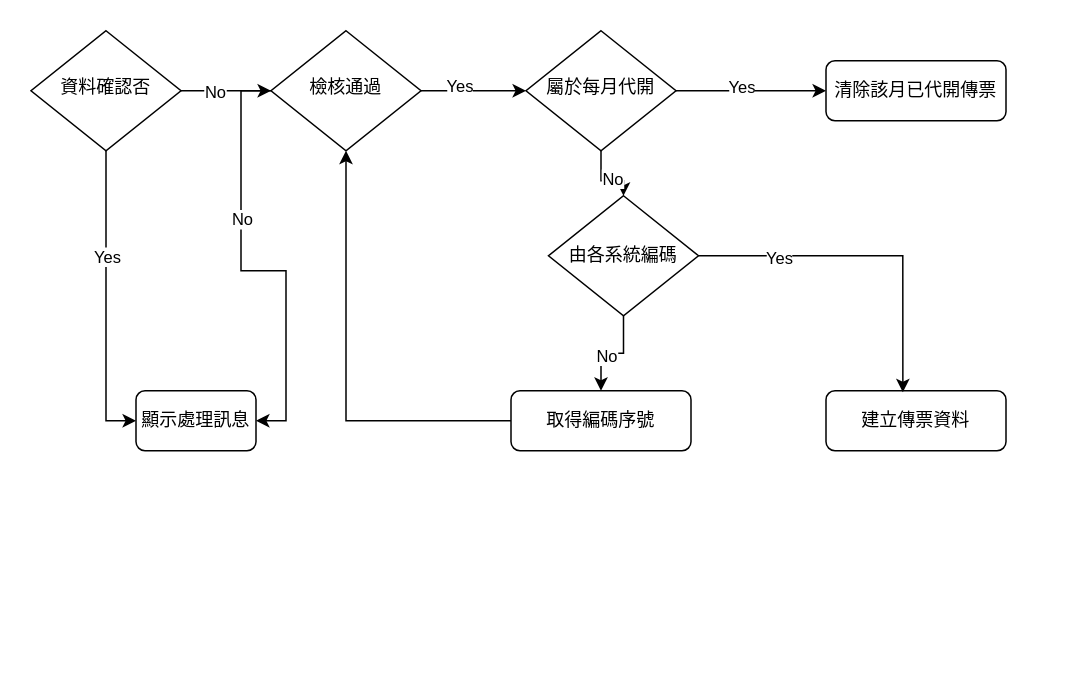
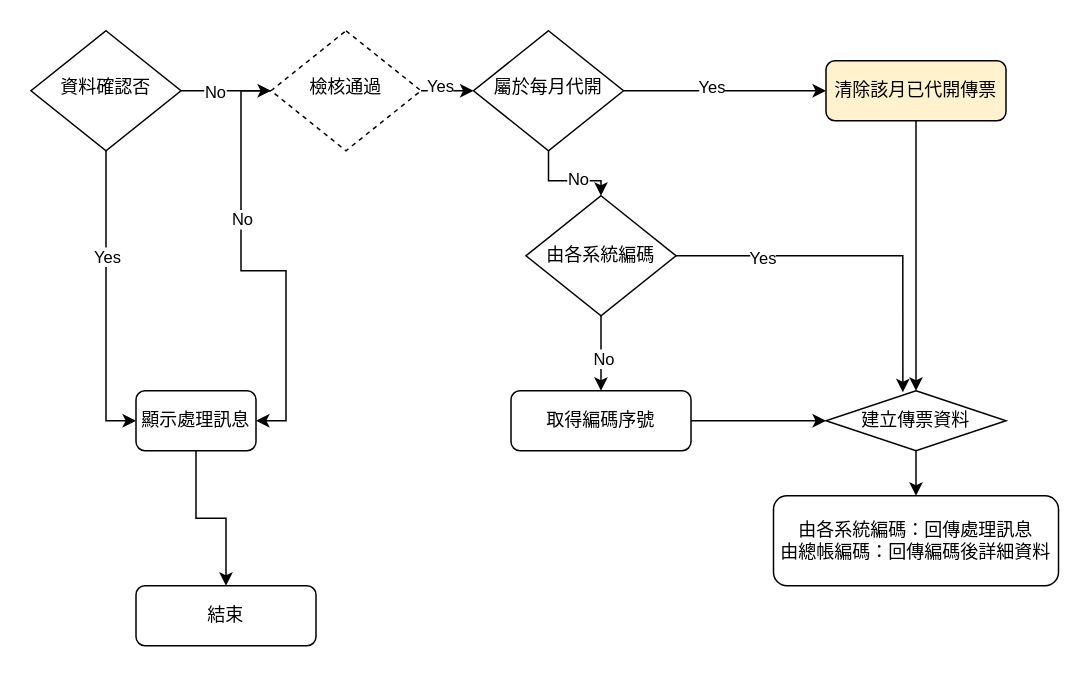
node "檢核通過": style solid -> dashed
node "屬於每月代開": moved (601, 91) -> (548, 91)
node "清除該月已代開傳票": fillcolor #ffffff -> #fff2cc
edge "清除該月已代開傳票" -> "建立傳票資料": added
node "由各系統編碼": moved (623, 256) -> (601, 256)
edge "取得編碼序號" -> "檢核通過": now "取得編碼序號" -> "建立傳票資料"
node "建立傳票資料": shape rounded rectangle -> diamond
edge "建立傳票資料" -> "由各系統編碼：回傳處理訊息 由總帳編碼：回傳編碼後詳細資料": added
edge "顯示處理訊息" -> "結束": added
node "由各系統編碼：回傳處理訊息 由總帳編碼：回傳編碼後詳細資料": added
node "結束": added
